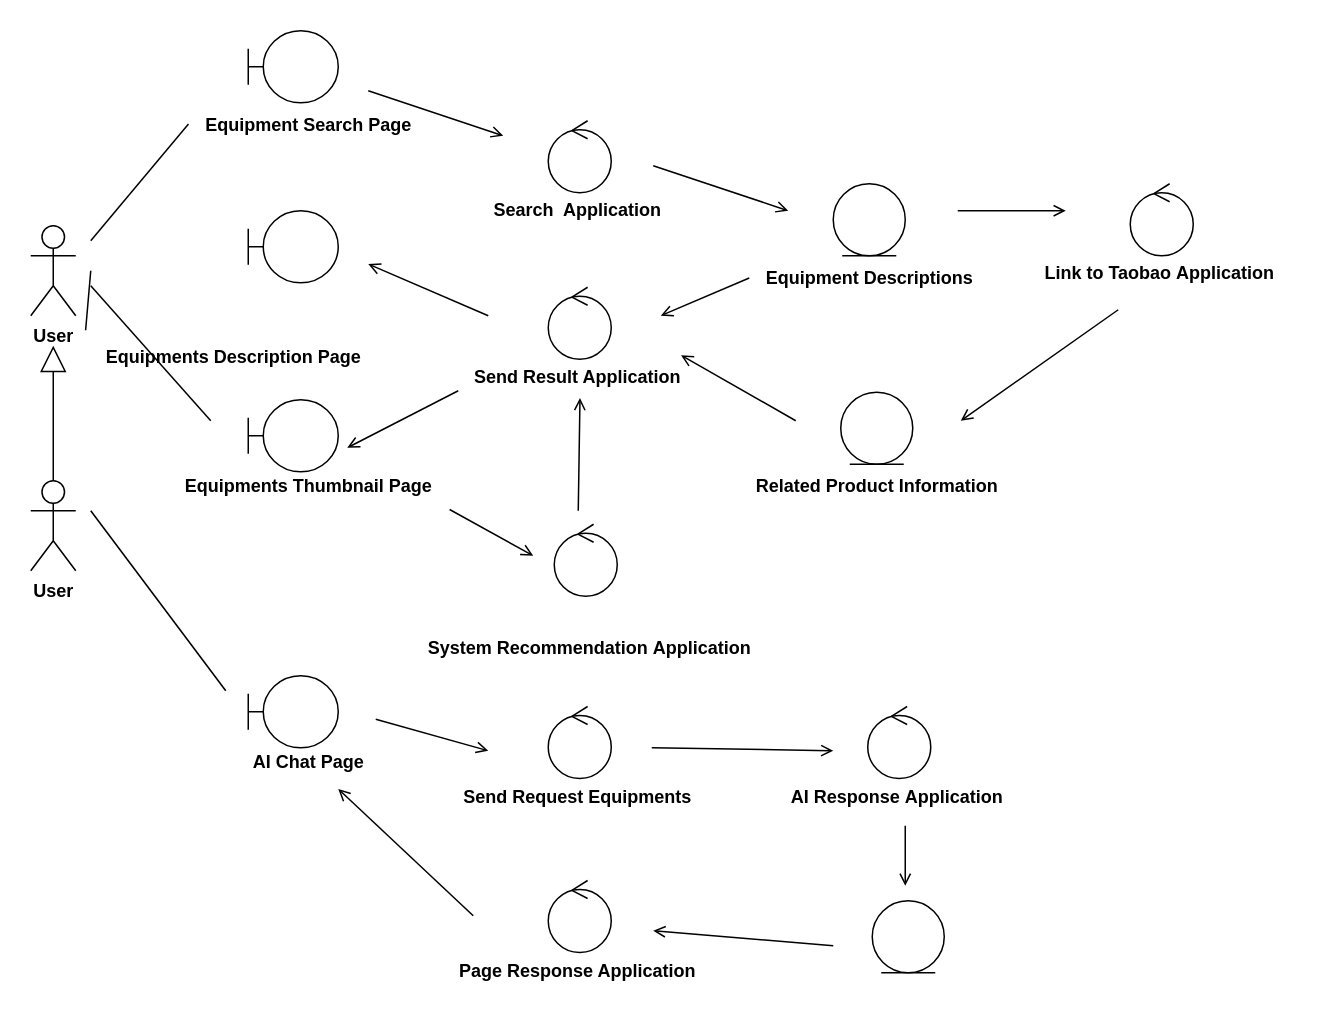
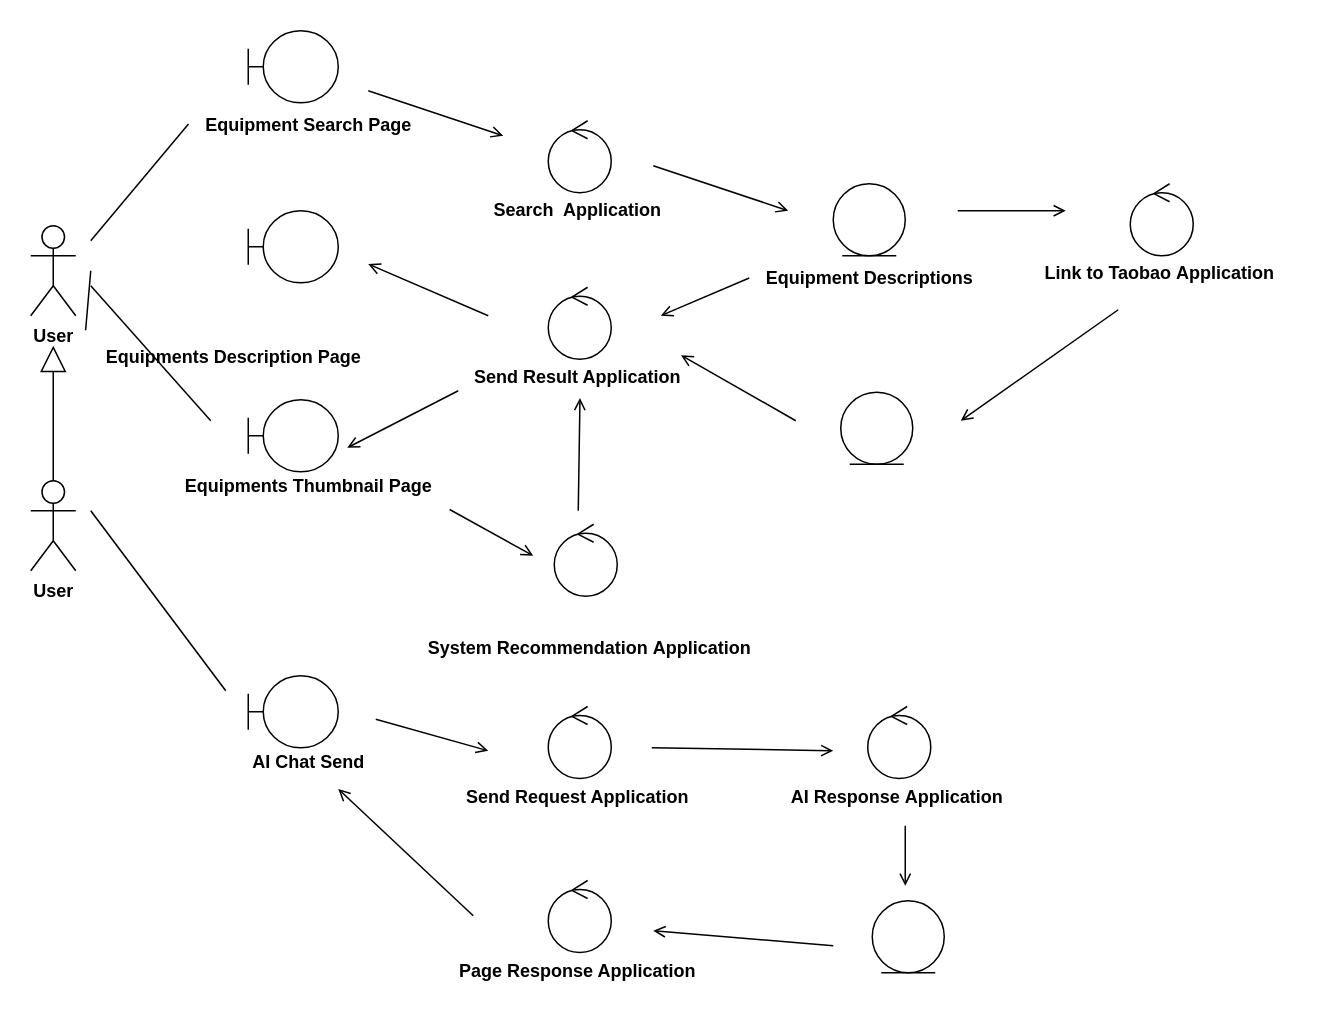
node "Related Product Information": removed
node "AI Chat Page": label "AI Chat Page" -> "AI Chat Send"
node "Send Request Equipments": label "Send Request Equipments" -> "Send Request Application"
